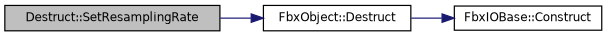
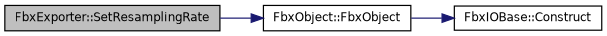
node "Destruct::SetResamplingRate": label "Destruct::SetResamplingRate" -> "FbxExporter::SetResamplingRate"
node "FbxObject::Destruct": label "FbxObject::Destruct" -> "FbxObject::FbxObject"
